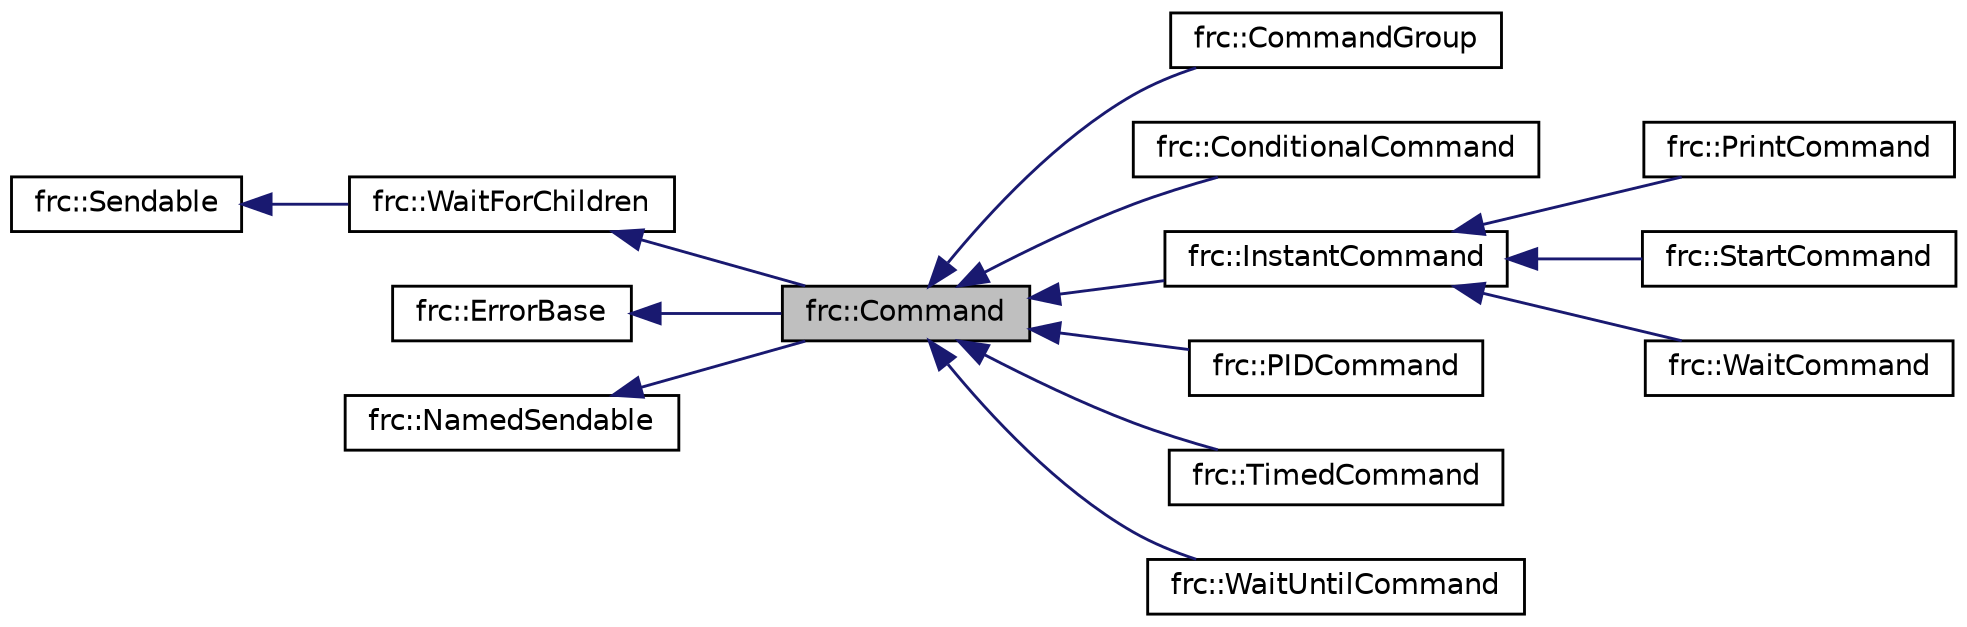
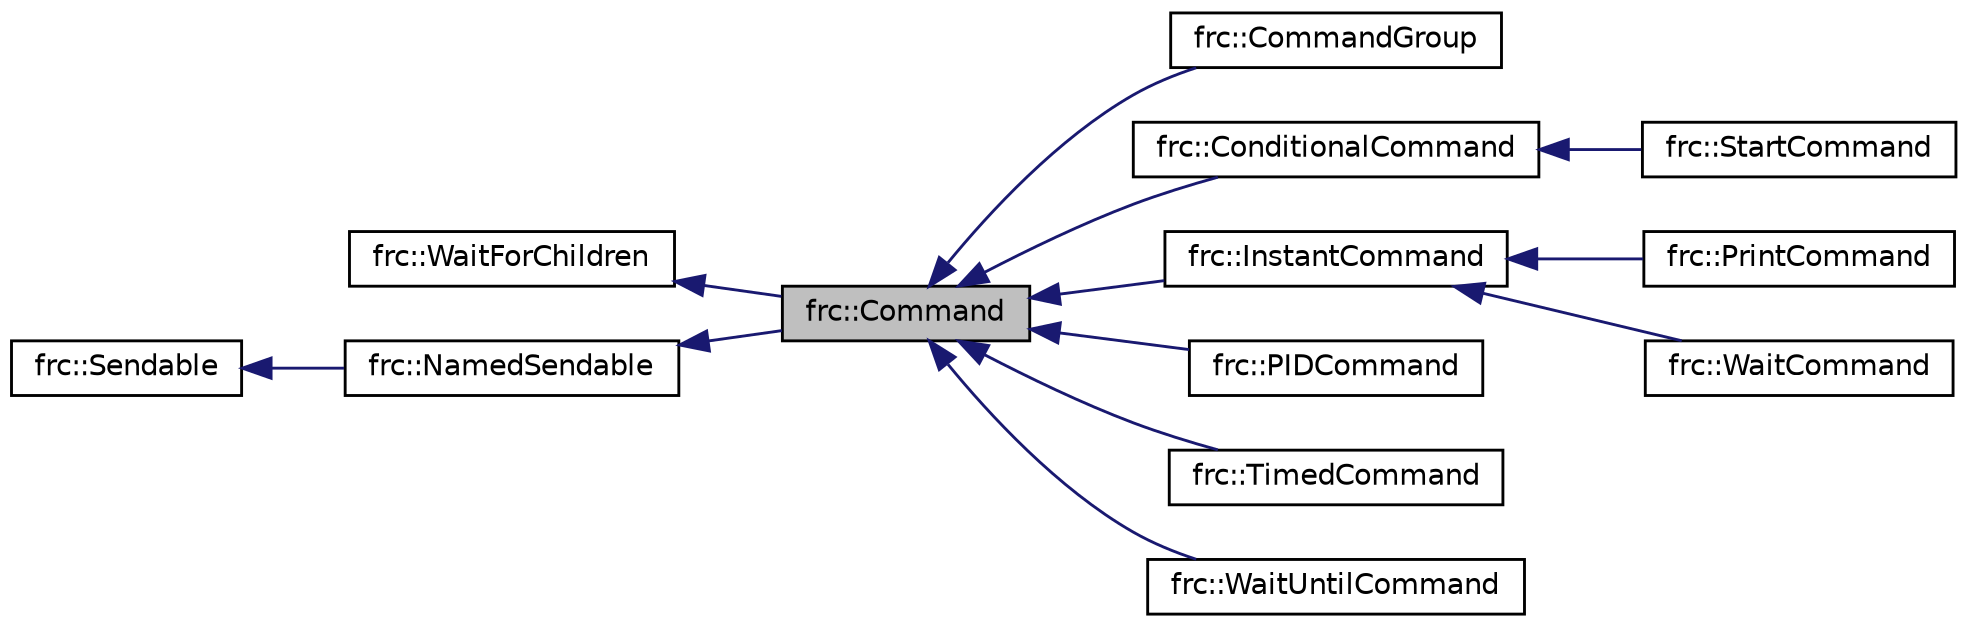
edge "frc::WaitForChildren" -> "frc::Sendable": now "frc::NamedSendable" -> "frc::Sendable"
edge "frc::StartCommand" -> "frc::InstantCommand": now "frc::StartCommand" -> "frc::ConditionalCommand"
node "frc::ErrorBase": removed
